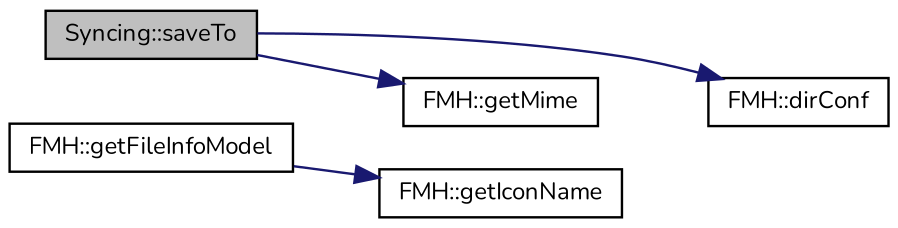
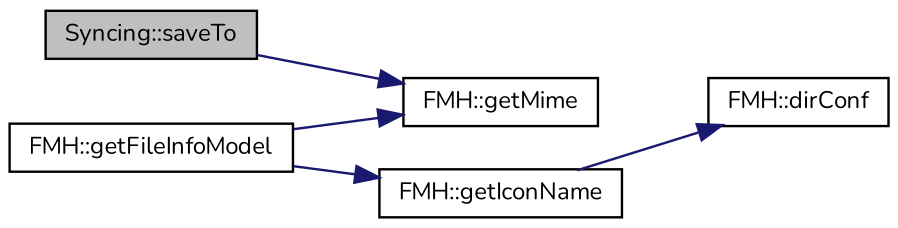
edge "Syncing::saveTo" -> "FMH::dirConf": now "FMH::getIconName" -> "FMH::dirConf"
edge "FMH::getFileInfoModel" -> "FMH::getMime": added
